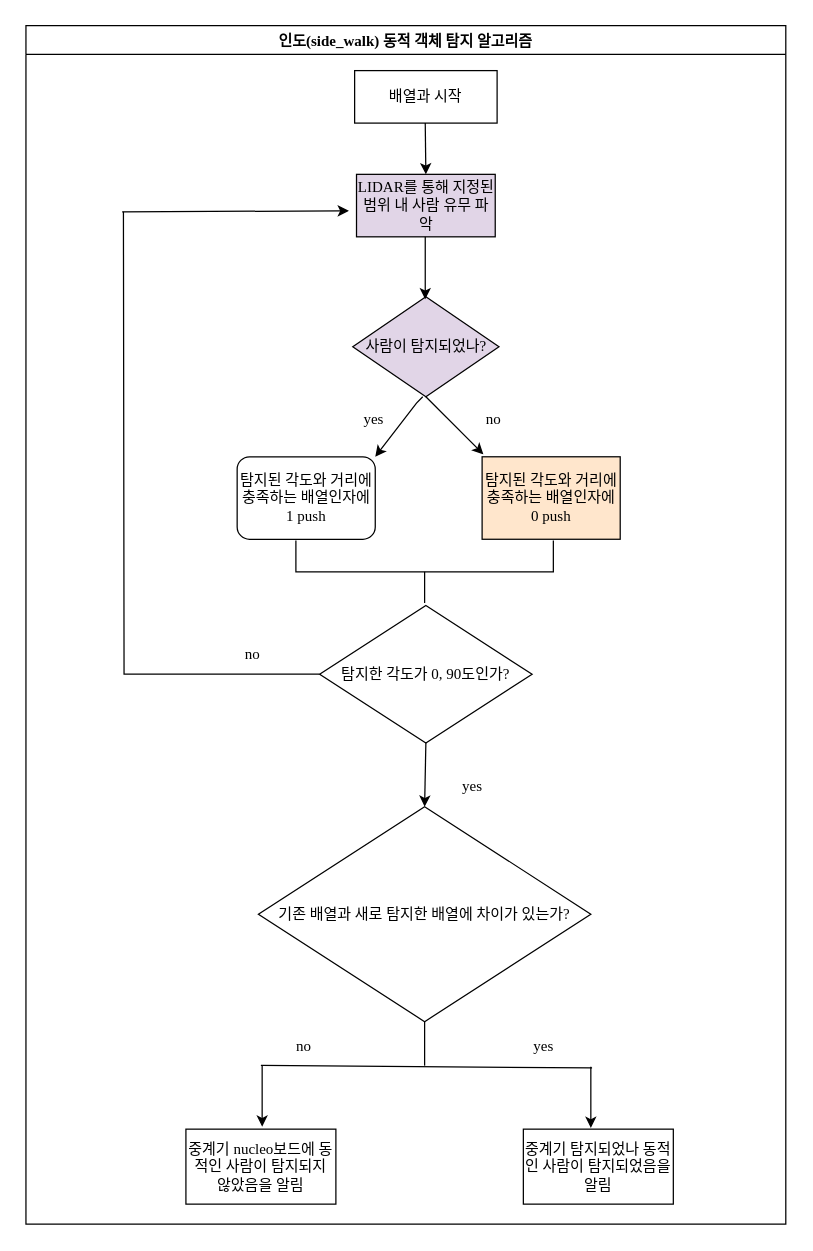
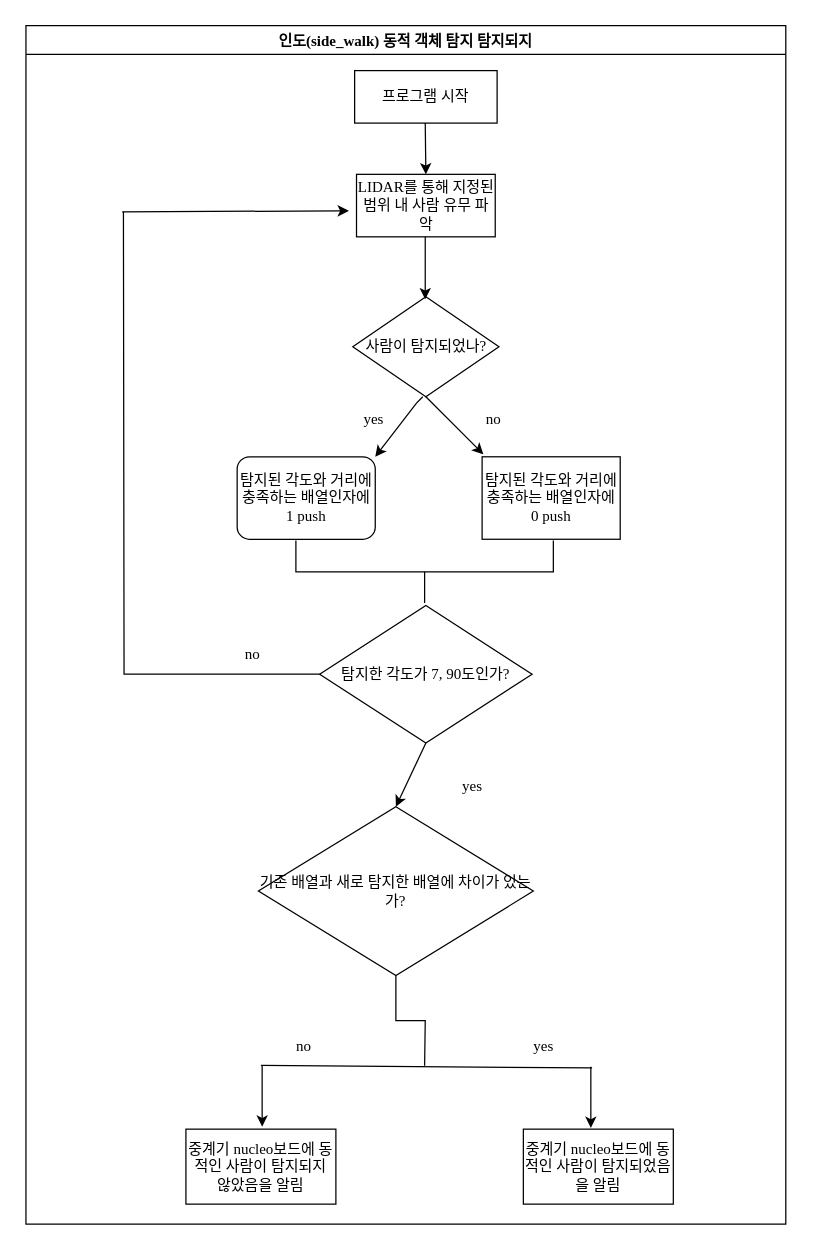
node "인도(side_walk) 동적 객체 탐지 알고리즘": label "인도(side_walk) 동적 객체 탐지 알고리즘" -> "인도(side_walk) 동적 객체 탐지 탐지되지"
node "배열과 시작": label "배열과 시작" -> "프로그램 시작"
node "LIDAR를 통해 지정된 범위 내 사람 유무 파악": fillcolor #e1d5e7 -> #ffffff
node "사람이 탐지되었나?": fillcolor #e1d5e7 -> #ffffff
node "탐지된 각도와 거리에 충족하는 배열인자에 0 push": fillcolor #ffe6cc -> #ffffff
node "탐지한 각도가 0, 90도인가?": label "탐지한 각도가 0, 90도인가?" -> "탐지한 각도가 7, 90도인가?"
node "기존 배열과 새로 탐지한 배열에 차이가 있는가?": size 333x215 -> 275x169
node "중계기 탐지되었나 동적인 사람이 탐지되었음을 알림": label "중계기 탐지되었나 동적인 사람이 탐지되었음을 알림" -> "중계기 nucleo보드에 동적인 사람이 탐지되었음을 알림"
